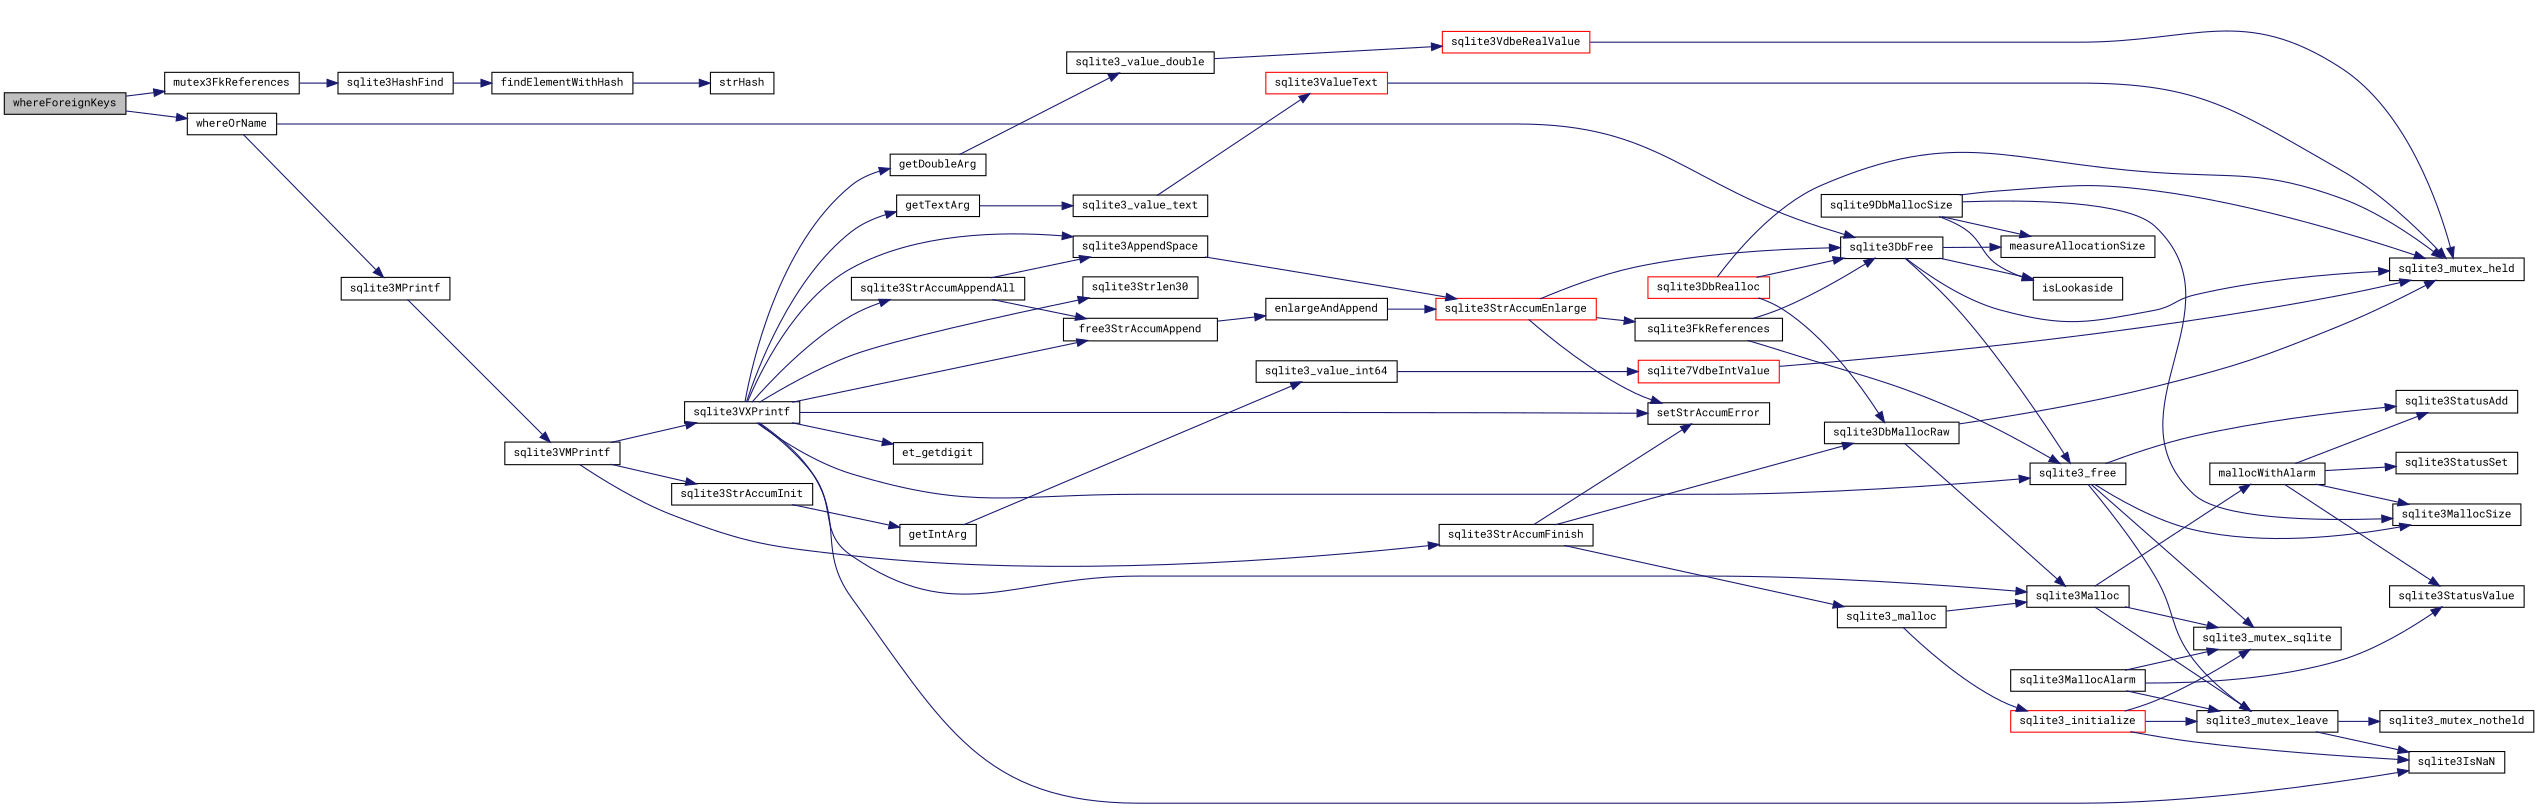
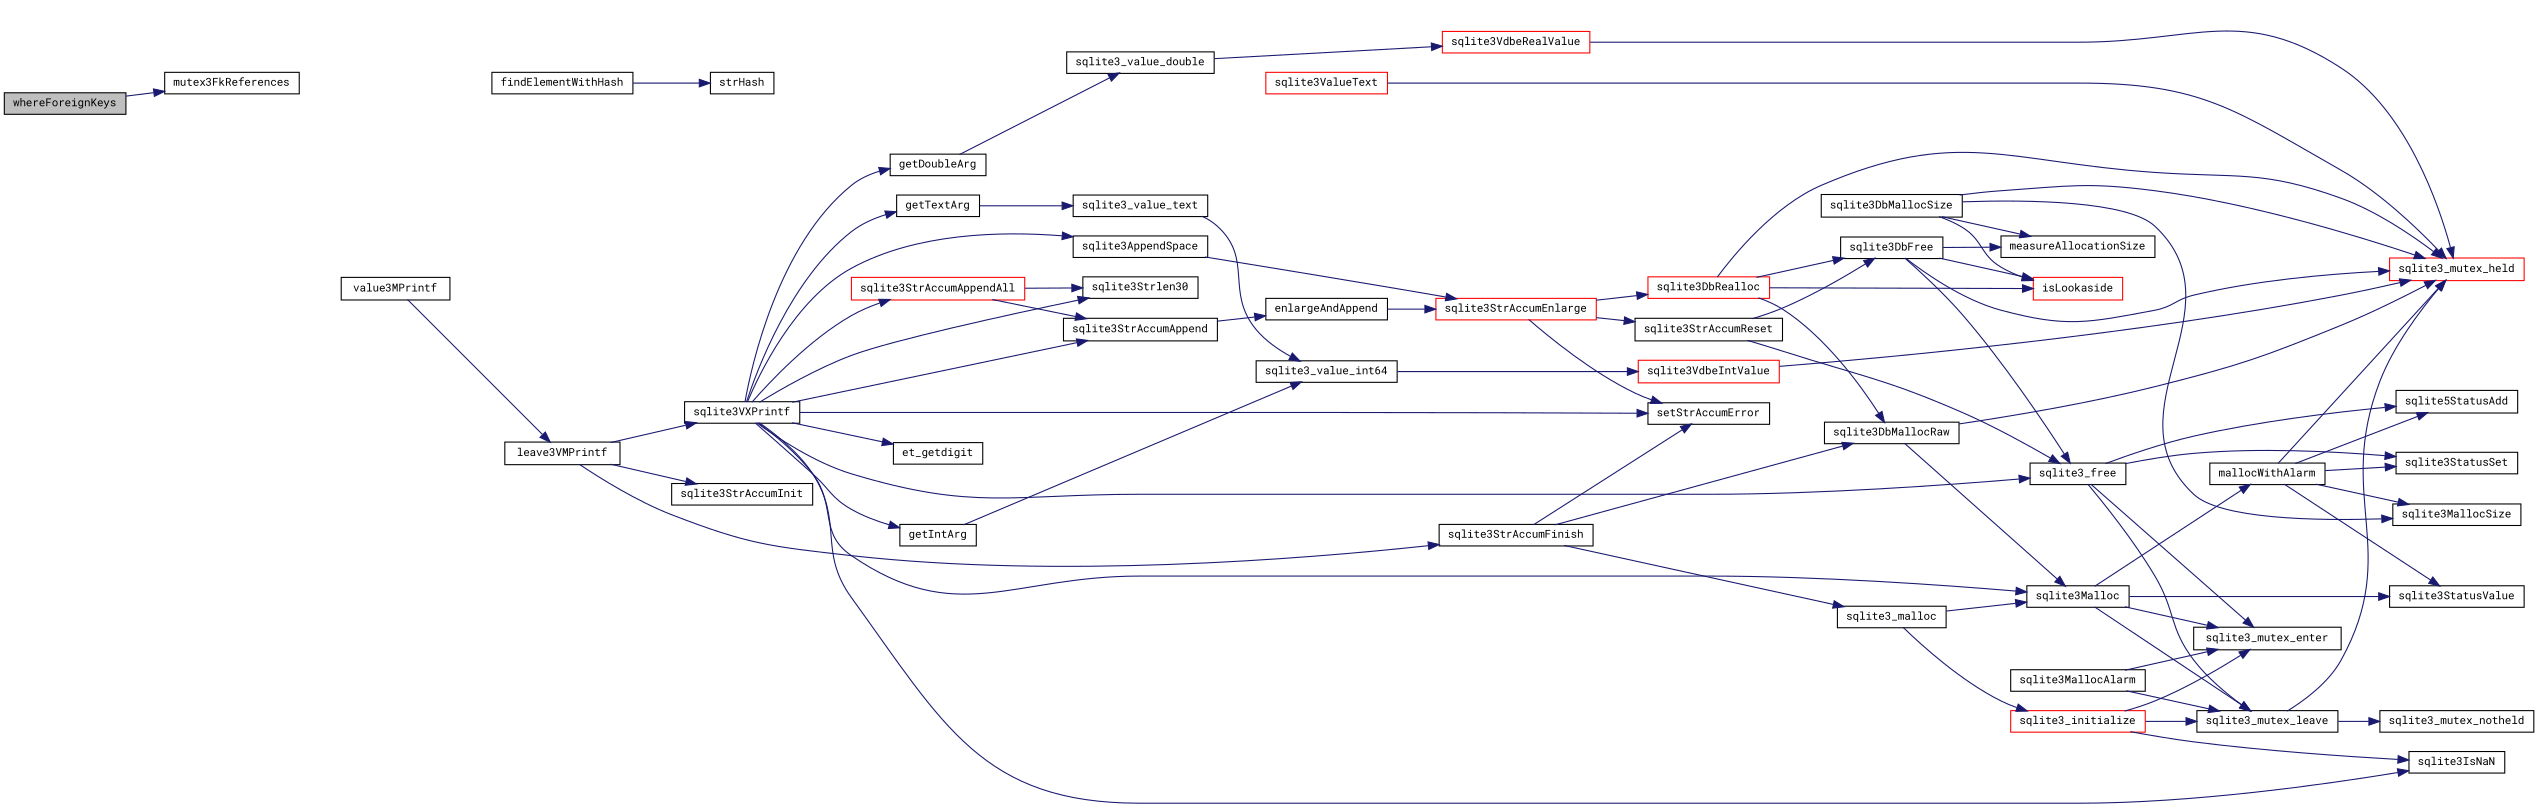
node "sqlite3HashFind": removed
node "whereOrName": removed
edge "sqlite3_value_text" -> "sqlite3ValueText": now "sqlite3_value_text" -> "sqlite3_value_int64"
node "sqlite9DbMallocSize": label "sqlite9DbMallocSize" -> "sqlite3DbMallocSize"
edge "sqlite3StrAccumEnlarge" -> "sqlite3DbFree": now "sqlite3StrAccumEnlarge" -> "sqlite3DbRealloc"
edge "sqlite3StrAccumAppendAll" -> "sqlite3AppendSpace": now "sqlite3StrAccumAppendAll" -> "sqlite3Strlen30"
node "sqlite3_mutex_held": color black -> red
edge "sqlite3DbRealloc" -> "isLookaside": added
node "sqlite3MPrintf": label "sqlite3MPrintf" -> "value3MPrintf"
node "sqlite3StrAccumAppendAll": color black -> red
node "isLookaside": color black -> red
node "free3StrAccumAppend": label "free3StrAccumAppend" -> "sqlite3StrAccumAppend"
node "sqlite3FkReferences": label "sqlite3FkReferences" -> "sqlite3StrAccumReset"
node "sqlite7VdbeIntValue": label "sqlite7VdbeIntValue" -> "sqlite3VdbeIntValue"
edge "mallocWithAlarm" -> "sqlite3_mutex_held": added
node "sqlite3StatusAdd": label "sqlite3StatusAdd" -> "sqlite5StatusAdd"
node "sqlite3VMPrintf": label "sqlite3VMPrintf" -> "leave3VMPrintf"
edge "sqlite3StrAccumInit" -> "getIntArg": now "sqlite3VXPrintf" -> "getIntArg"
edge "sqlite3_free" -> "sqlite3MallocSize": now "sqlite3_free" -> "sqlite3StatusSet"
node "sqlite3_mutex_sqlite": label "sqlite3_mutex_sqlite" -> "sqlite3_mutex_enter"
edge "sqlite3MallocAlarm" -> "sqlite3StatusValue": now "sqlite3Malloc" -> "sqlite3StatusValue"
edge "sqlite3_mutex_leave" -> "sqlite3IsNaN": now "sqlite3_mutex_leave" -> "sqlite3_mutex_held"
